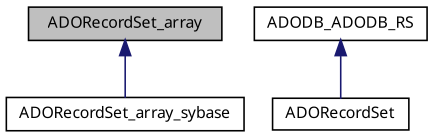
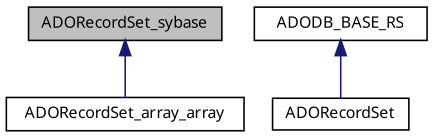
node "ADORecordSet_array": label "ADORecordSet_array" -> "ADORecordSet_sybase"
node "ADODB_ADODB_RS": label "ADODB_ADODB_RS" -> "ADODB_BASE_RS"
node "ADORecordSet_array_sybase": label "ADORecordSet_array_sybase" -> "ADORecordSet_array_array"
